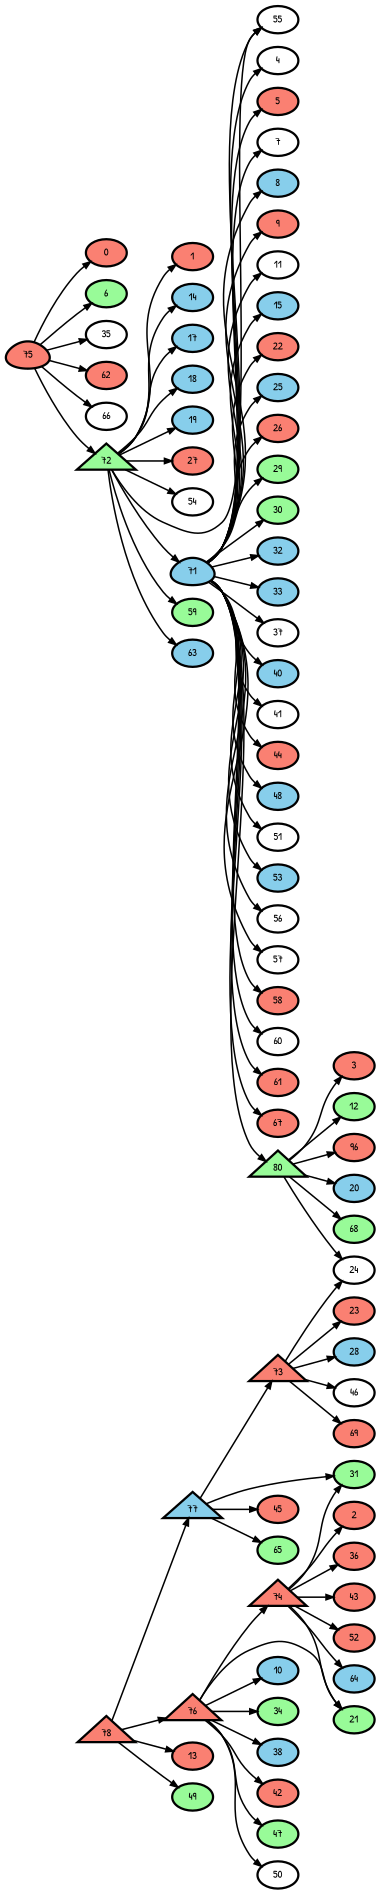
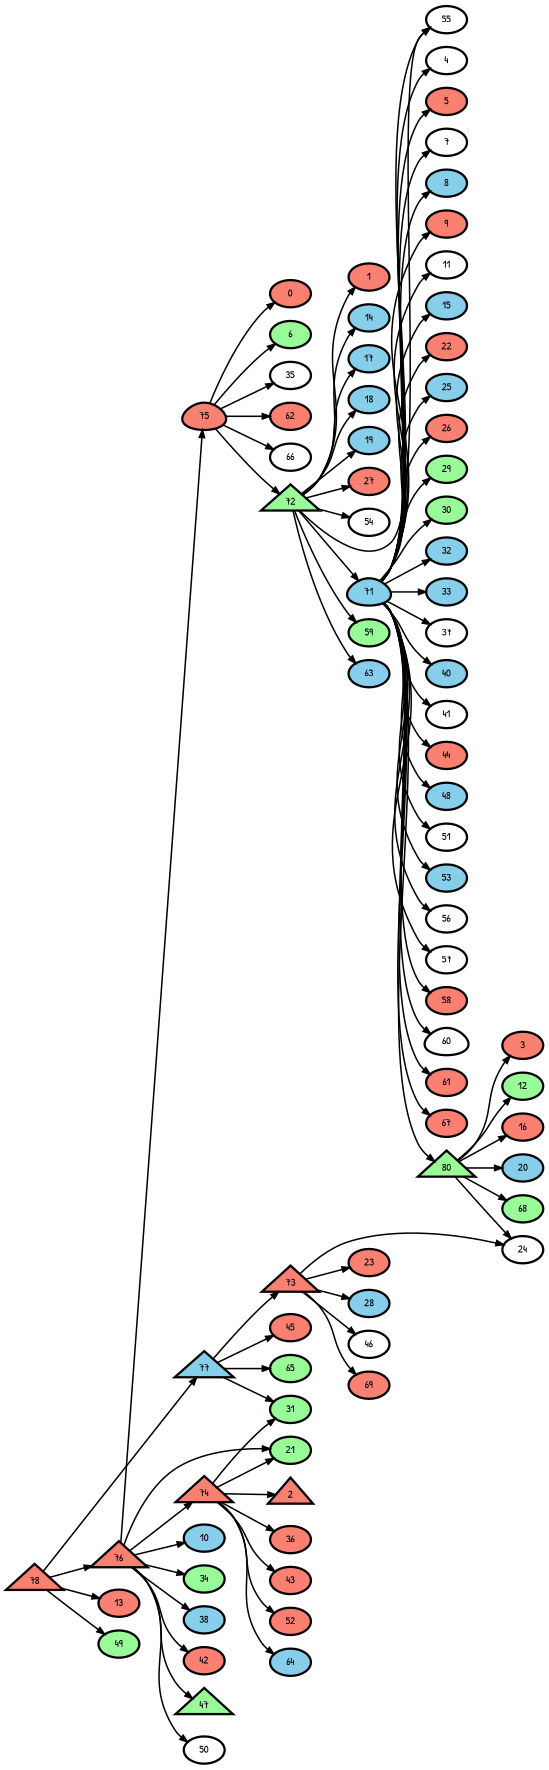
edge "76" -> "75": added
node "60": shape ellipse -> egg
node "96": label "96" -> "16"
node "2": shape ellipse -> triangle
node "47": shape ellipse -> triangle
